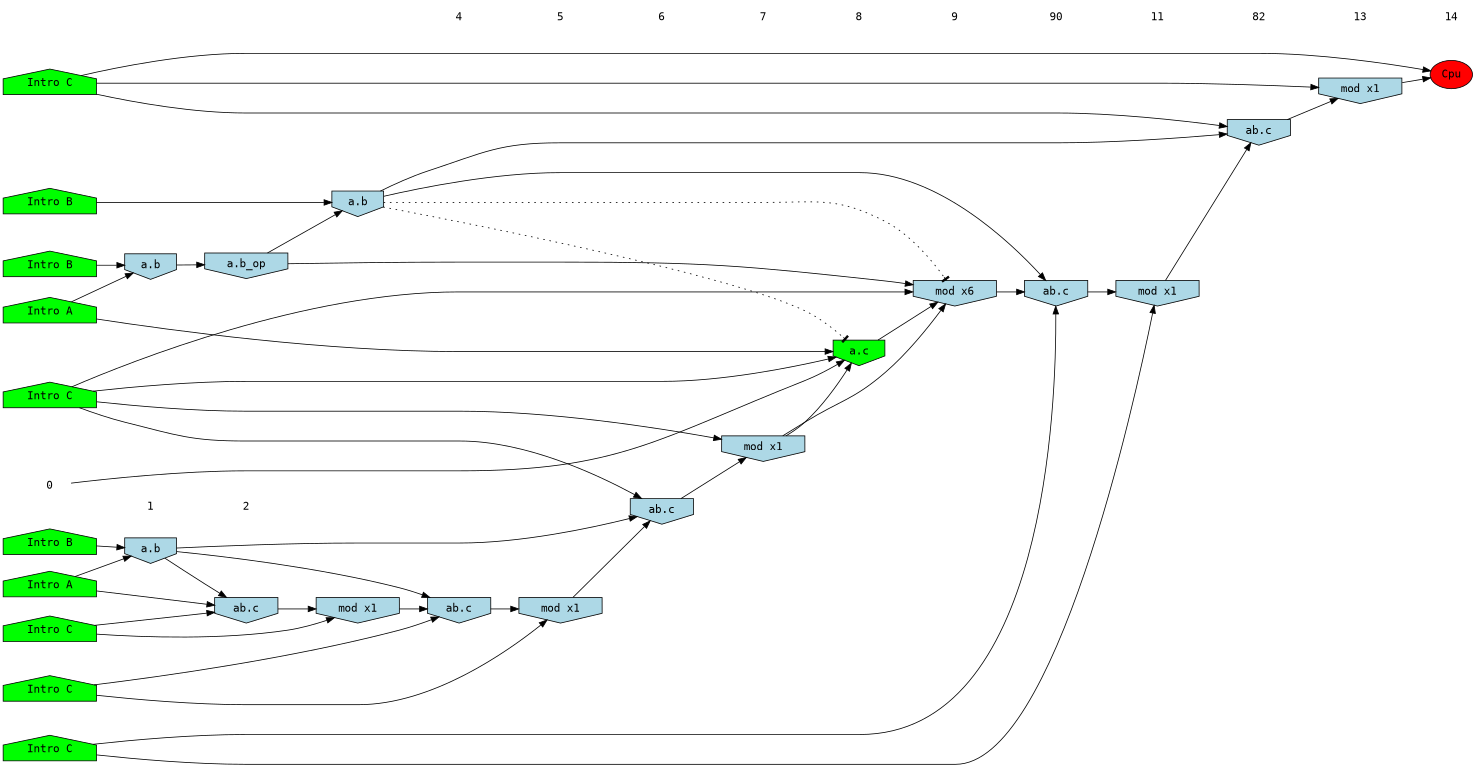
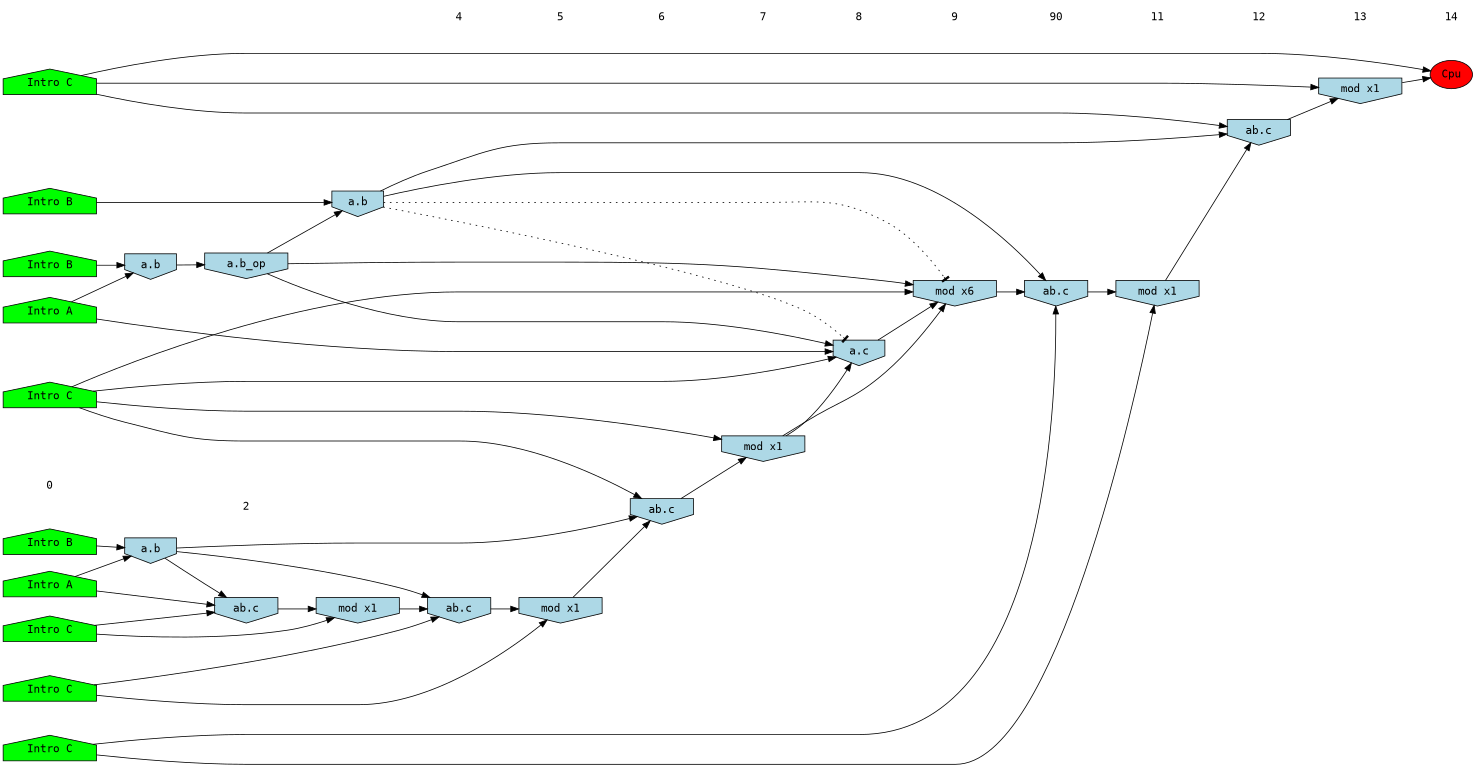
node "82": label "82" -> "12"
node "a.c": fillcolor green -> lightblue
edge "0" -> "a.c": now "a.b_op" -> "a.c"
node "1": removed
